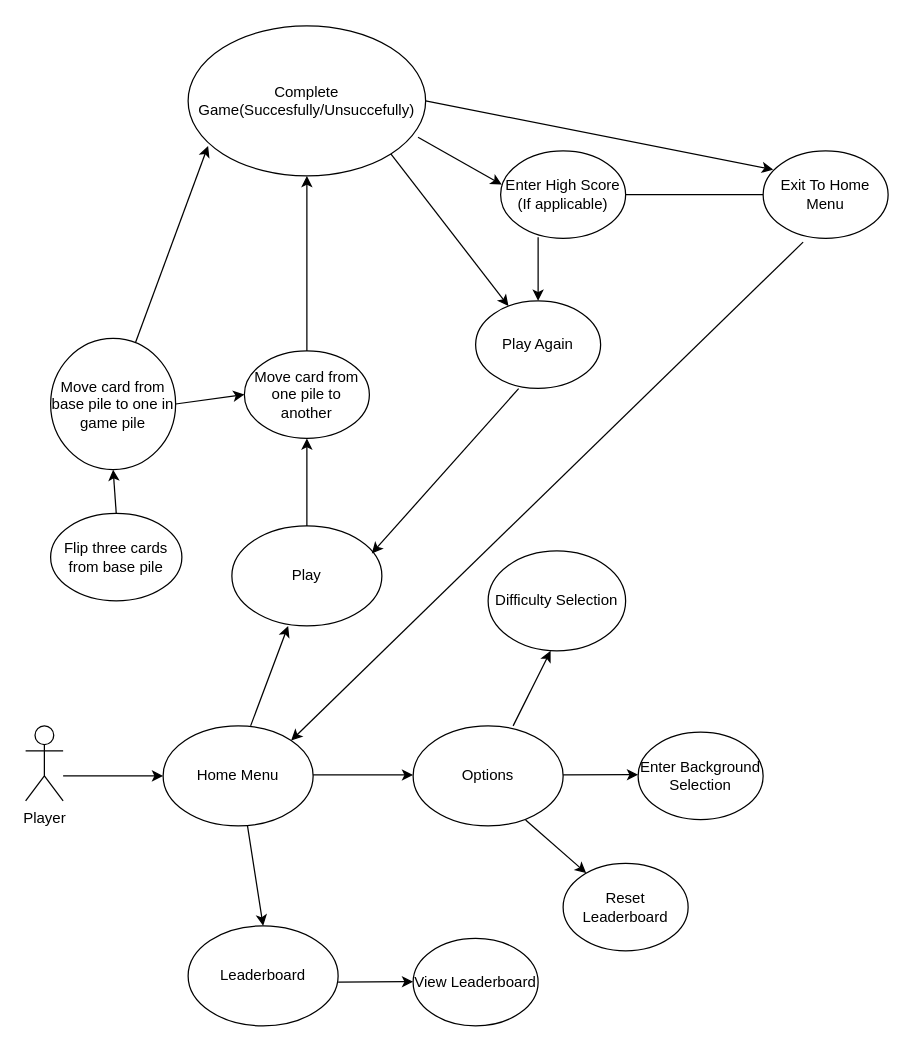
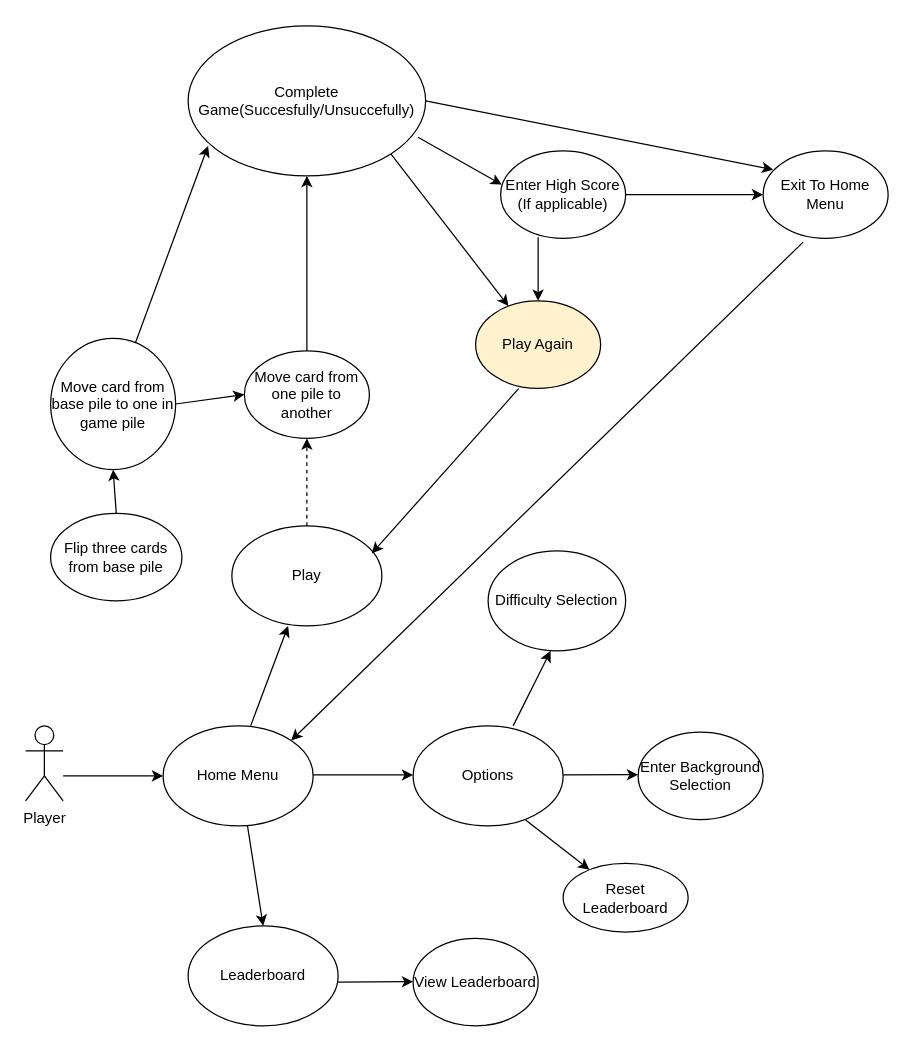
edge "Enter High Score (If applicable)" -- "Exit To Home Menu": arrowhead none -> classic
node "Play Again": fillcolor #ffffff -> #fff2cc
edge "Play" -> "Move card from one pile to another": style solid -> dashed
node "Reset Leaderboard": size 125x88 -> 125x69
